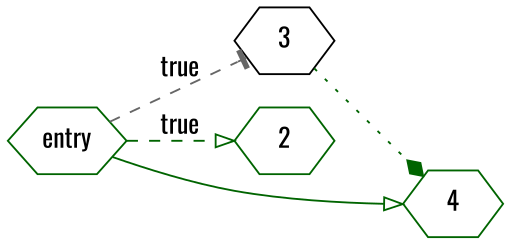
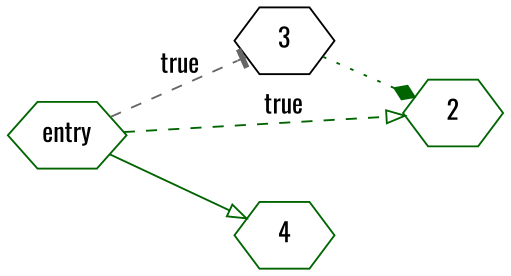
edge "3" -> "4": now "3" -> "2"
